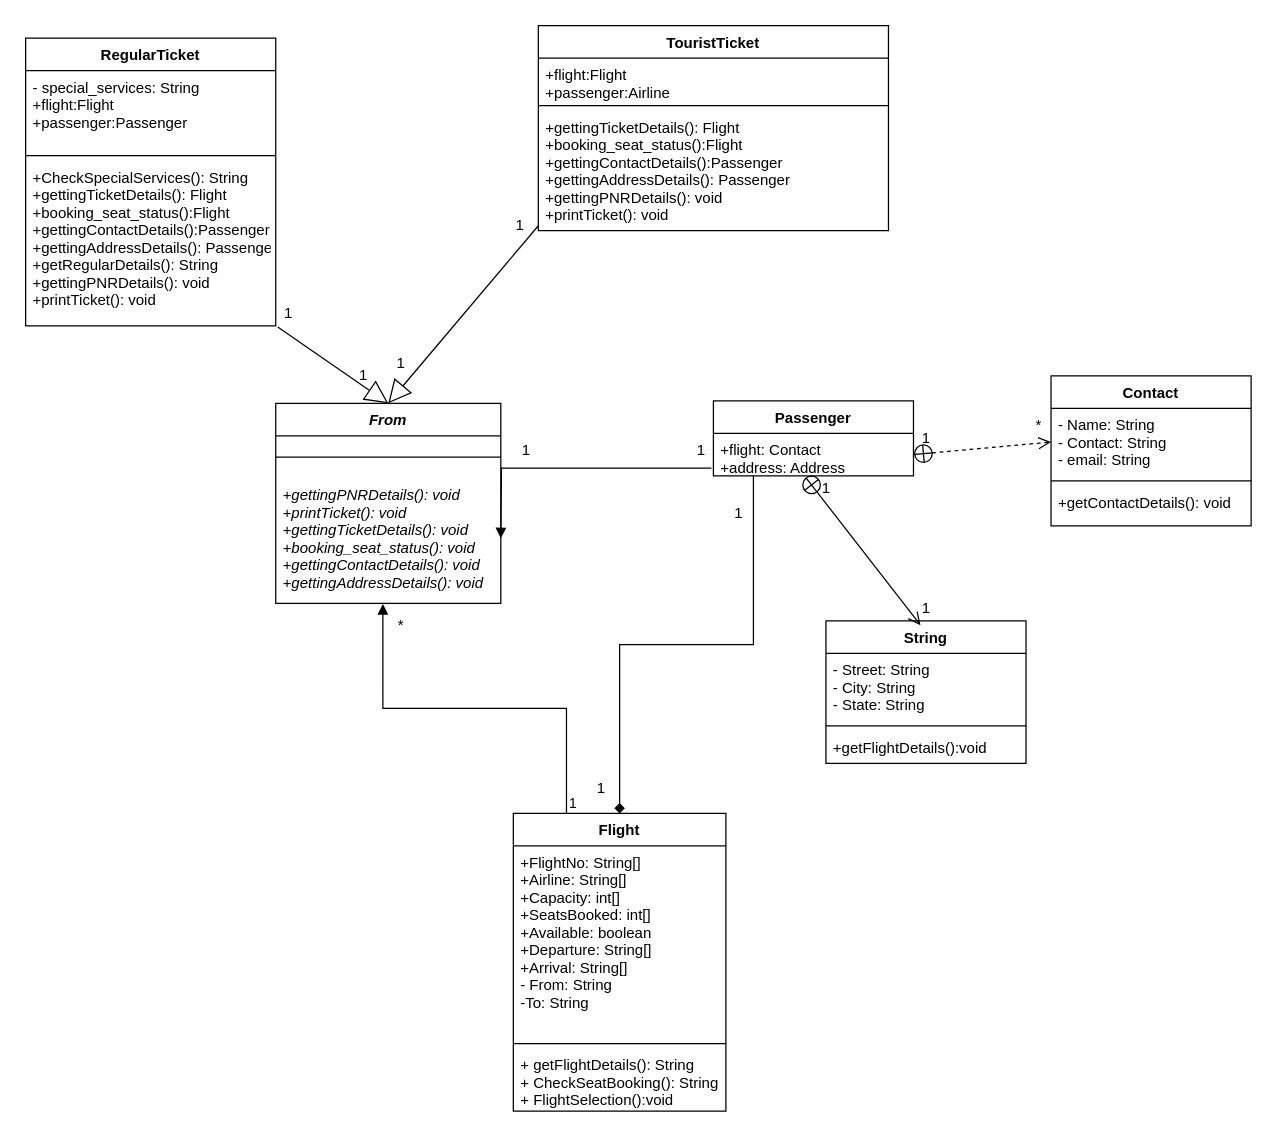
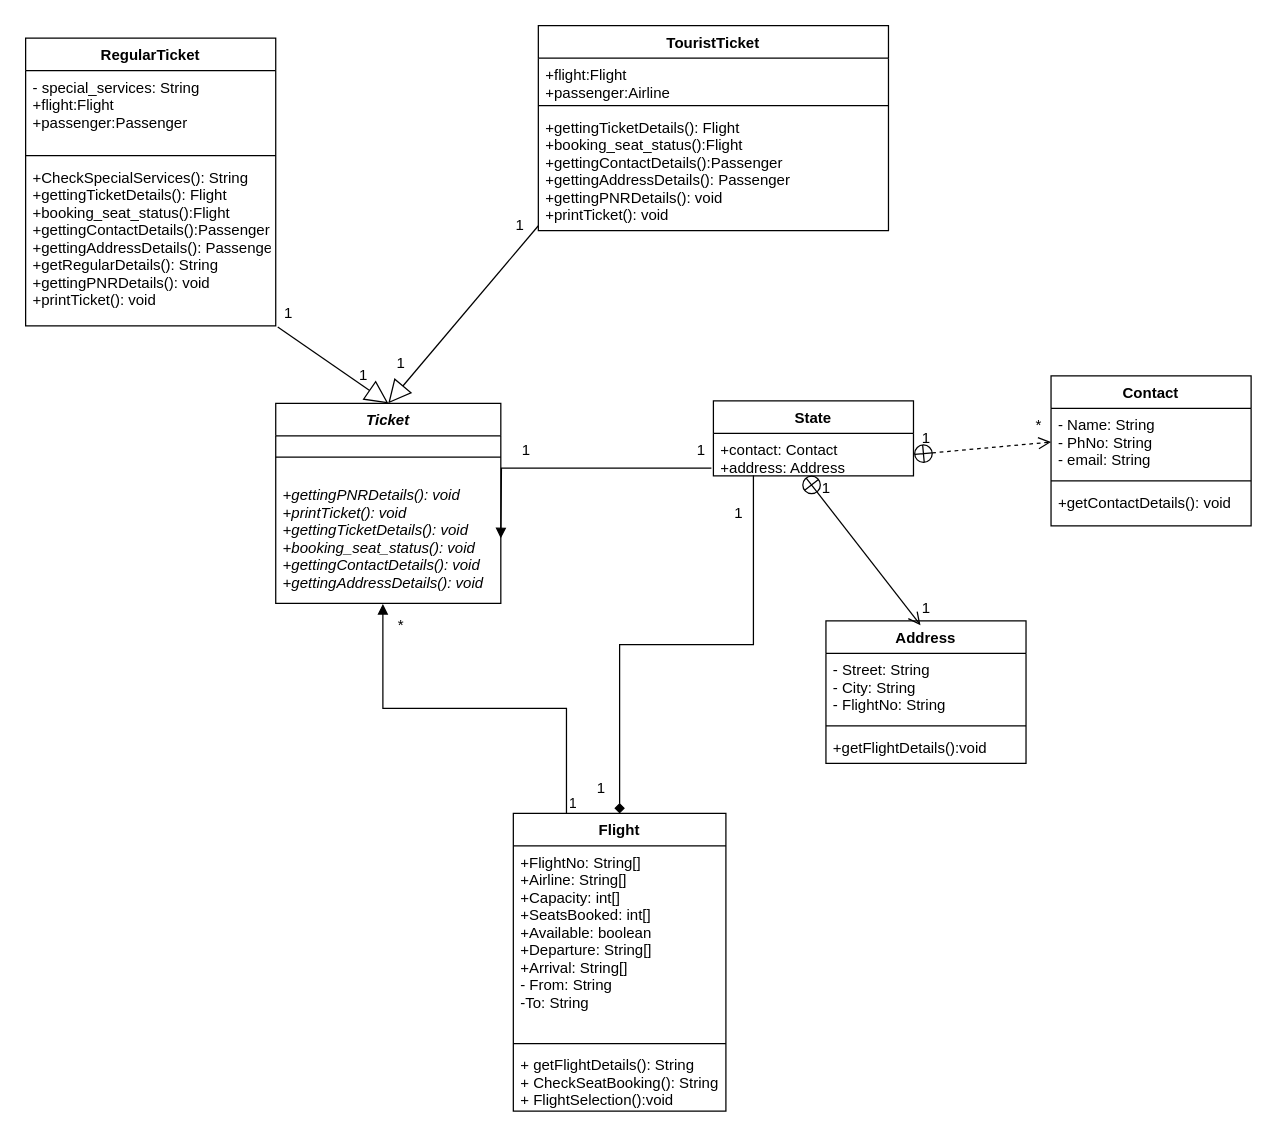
node "Passenger": label "Passenger" -> "State"
node "From": label "From" -> "Ticket"
node "- Name: String - Contact: String - email: String": label "- Name: String - Contact: String - email: String" -> "- Name: String - PhNo: String - email: String"
node "+flight: Contact +address: Address": label "+flight: Contact +address: Address" -> "+contact: Contact +address: Address"
node "String": label "String" -> "Address"
node "- Street: String - City: String - State: String": label "- Street: String - City: String - State: String" -> "- Street: String - City: String - FlightNo: String"
